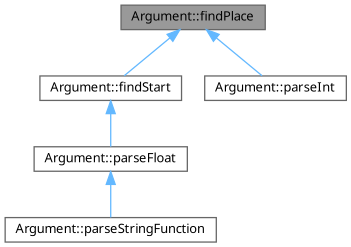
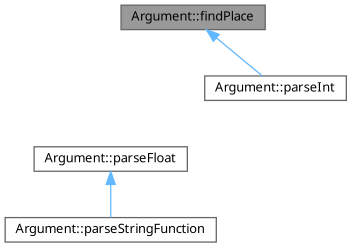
node "Argument::findStart": removed
